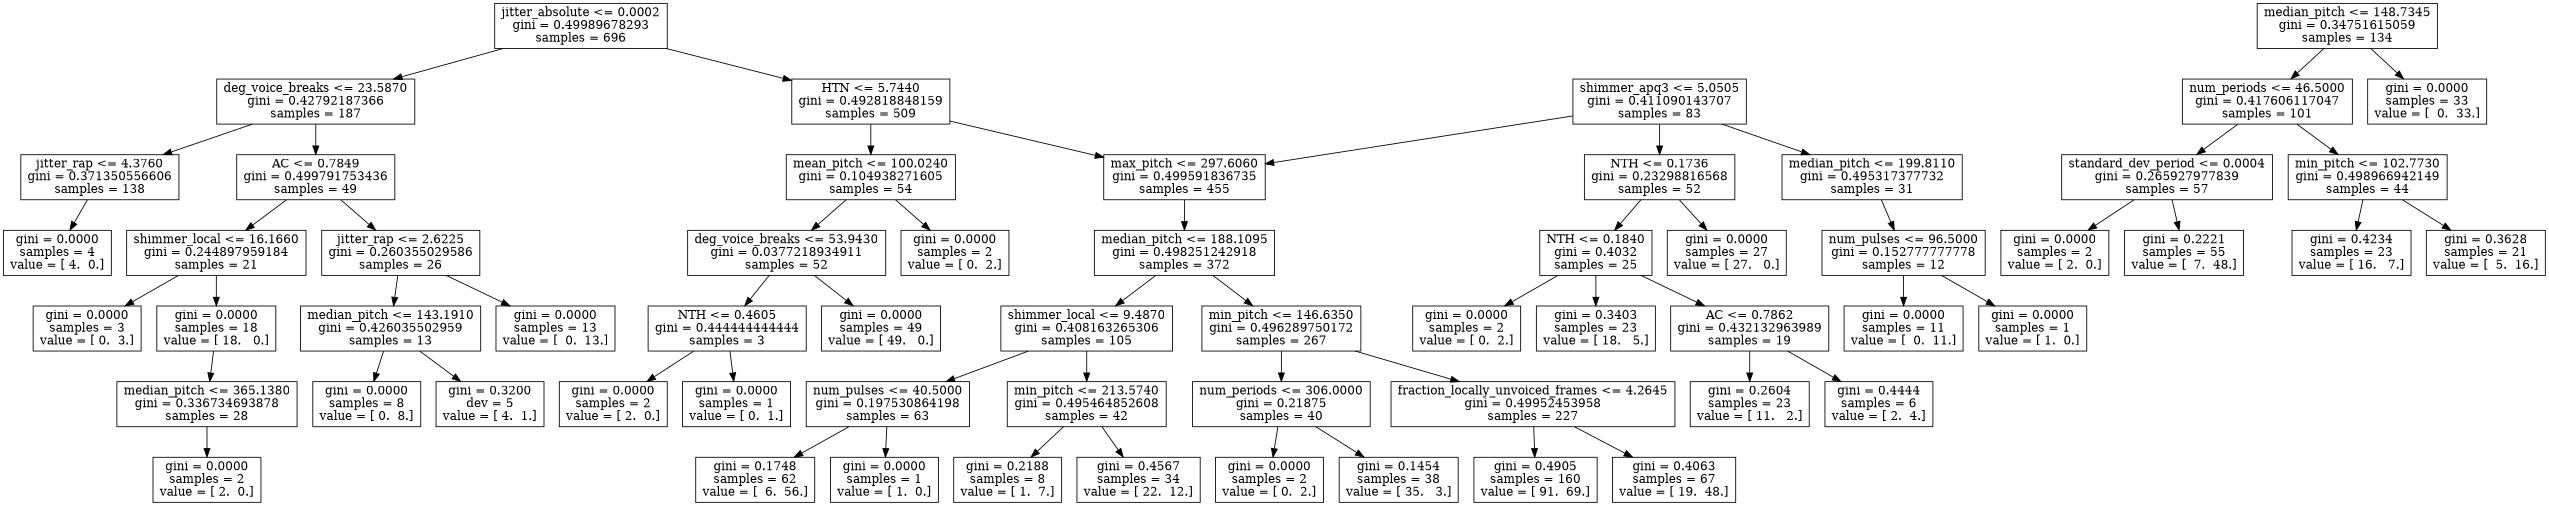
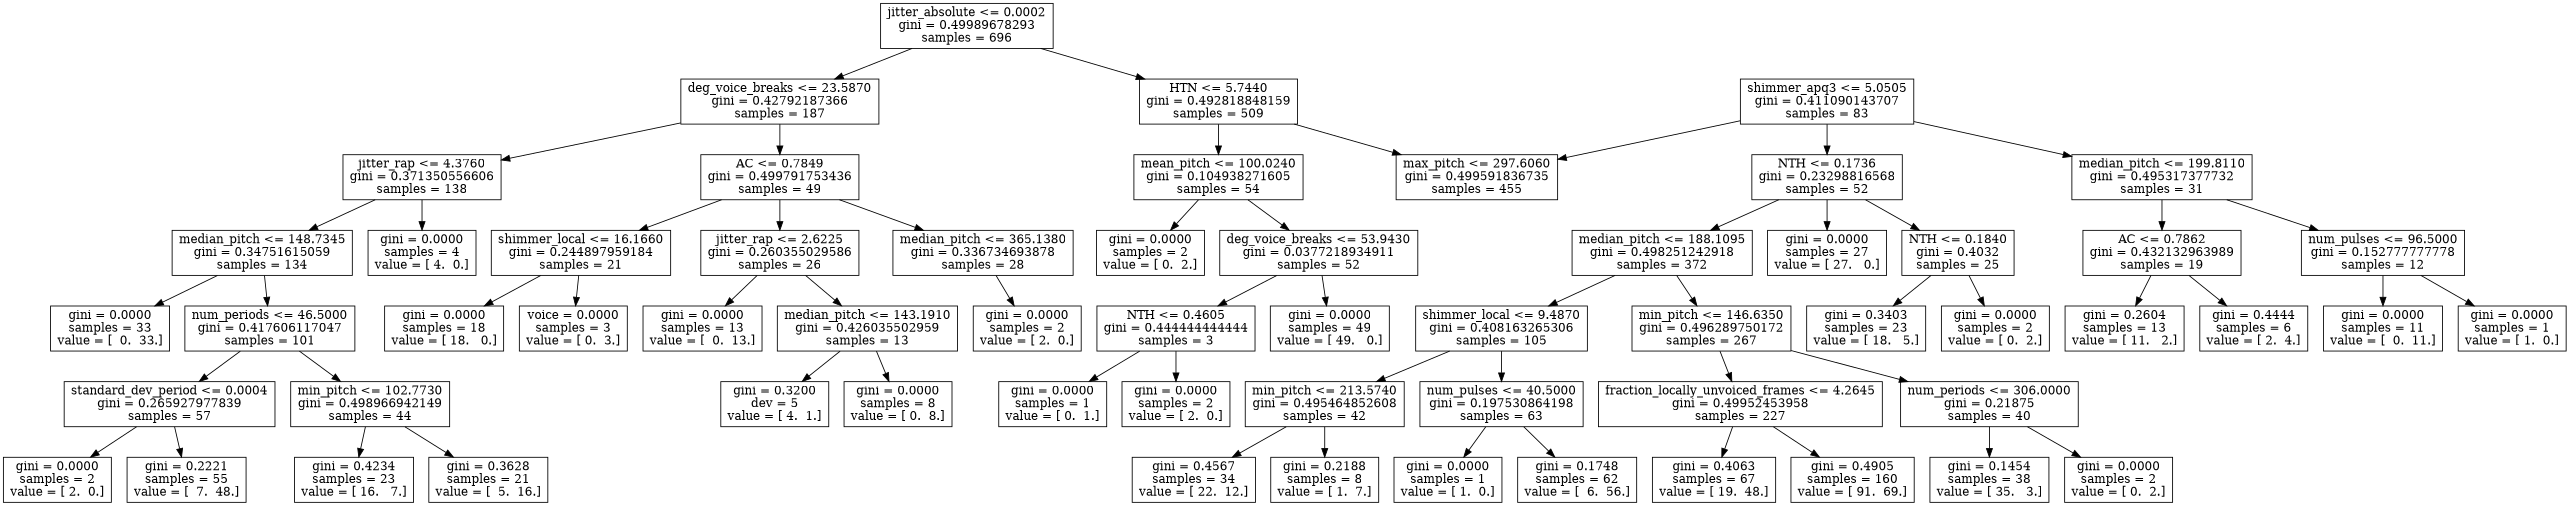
edge "max_pitch <= 297.6060 gini = 0.499591836735 samples = 455" -> "median_pitch <= 188.1095 gini = 0.498251242918 samples = 372": now "NTH <= 0.1736 gini = 0.23298816568 samples = 52" -> "median_pitch <= 188.1095 gini = 0.498251242918 samples = 372"
edge "jitter_rap <= 4.3760 gini = 0.371350556606 samples = 138" -> "median_pitch <= 148.7345 gini = 0.34751615059 samples = 134": added
edge "NTH <= 0.1840 gini = 0.4032 samples = 25" -> "AC <= 0.7862 gini = 0.432132963989 samples = 19": now "median_pitch <= 199.8110 gini = 0.495317377732 samples = 31" -> "AC <= 0.7862 gini = 0.432132963989 samples = 19"
node "gini = 0.0000 samples = 3 value = [ 0.  3.]": label "gini = 0.0000 samples = 3 value = [ 0.  3.]" -> "voice = 0.0000 samples = 3 value = [ 0.  3.]"
edge "gini = 0.0000 samples = 18 value = [ 18.   0.]" -> "median_pitch <= 365.1380 gini = 0.336734693878 samples = 28": now "AC <= 0.7849 gini = 0.499791753436 samples = 49" -> "median_pitch <= 365.1380 gini = 0.336734693878 samples = 28"
node "gini = 0.2604 samples = 23 value = [ 11.   2.]": label "gini = 0.2604 samples = 23 value = [ 11.   2.]" -> "gini = 0.2604 samples = 13 value = [ 11.   2.]"
